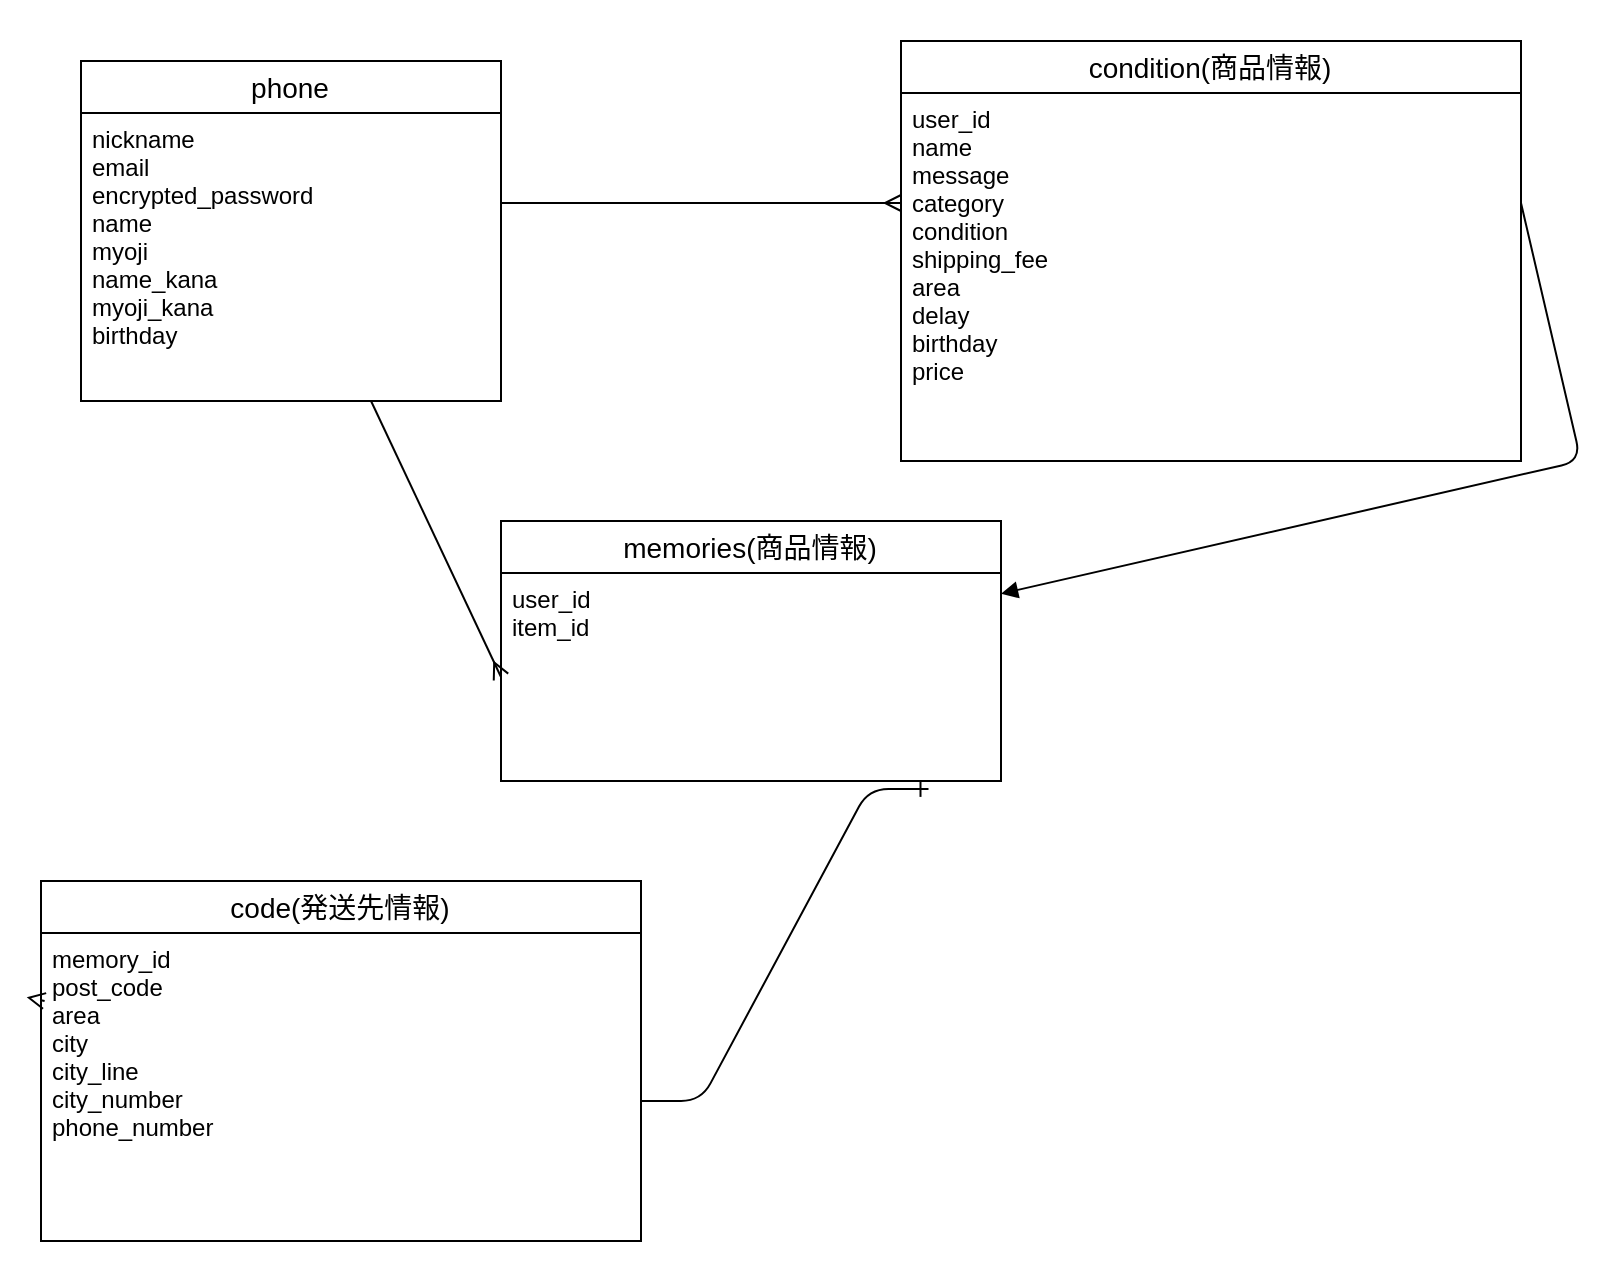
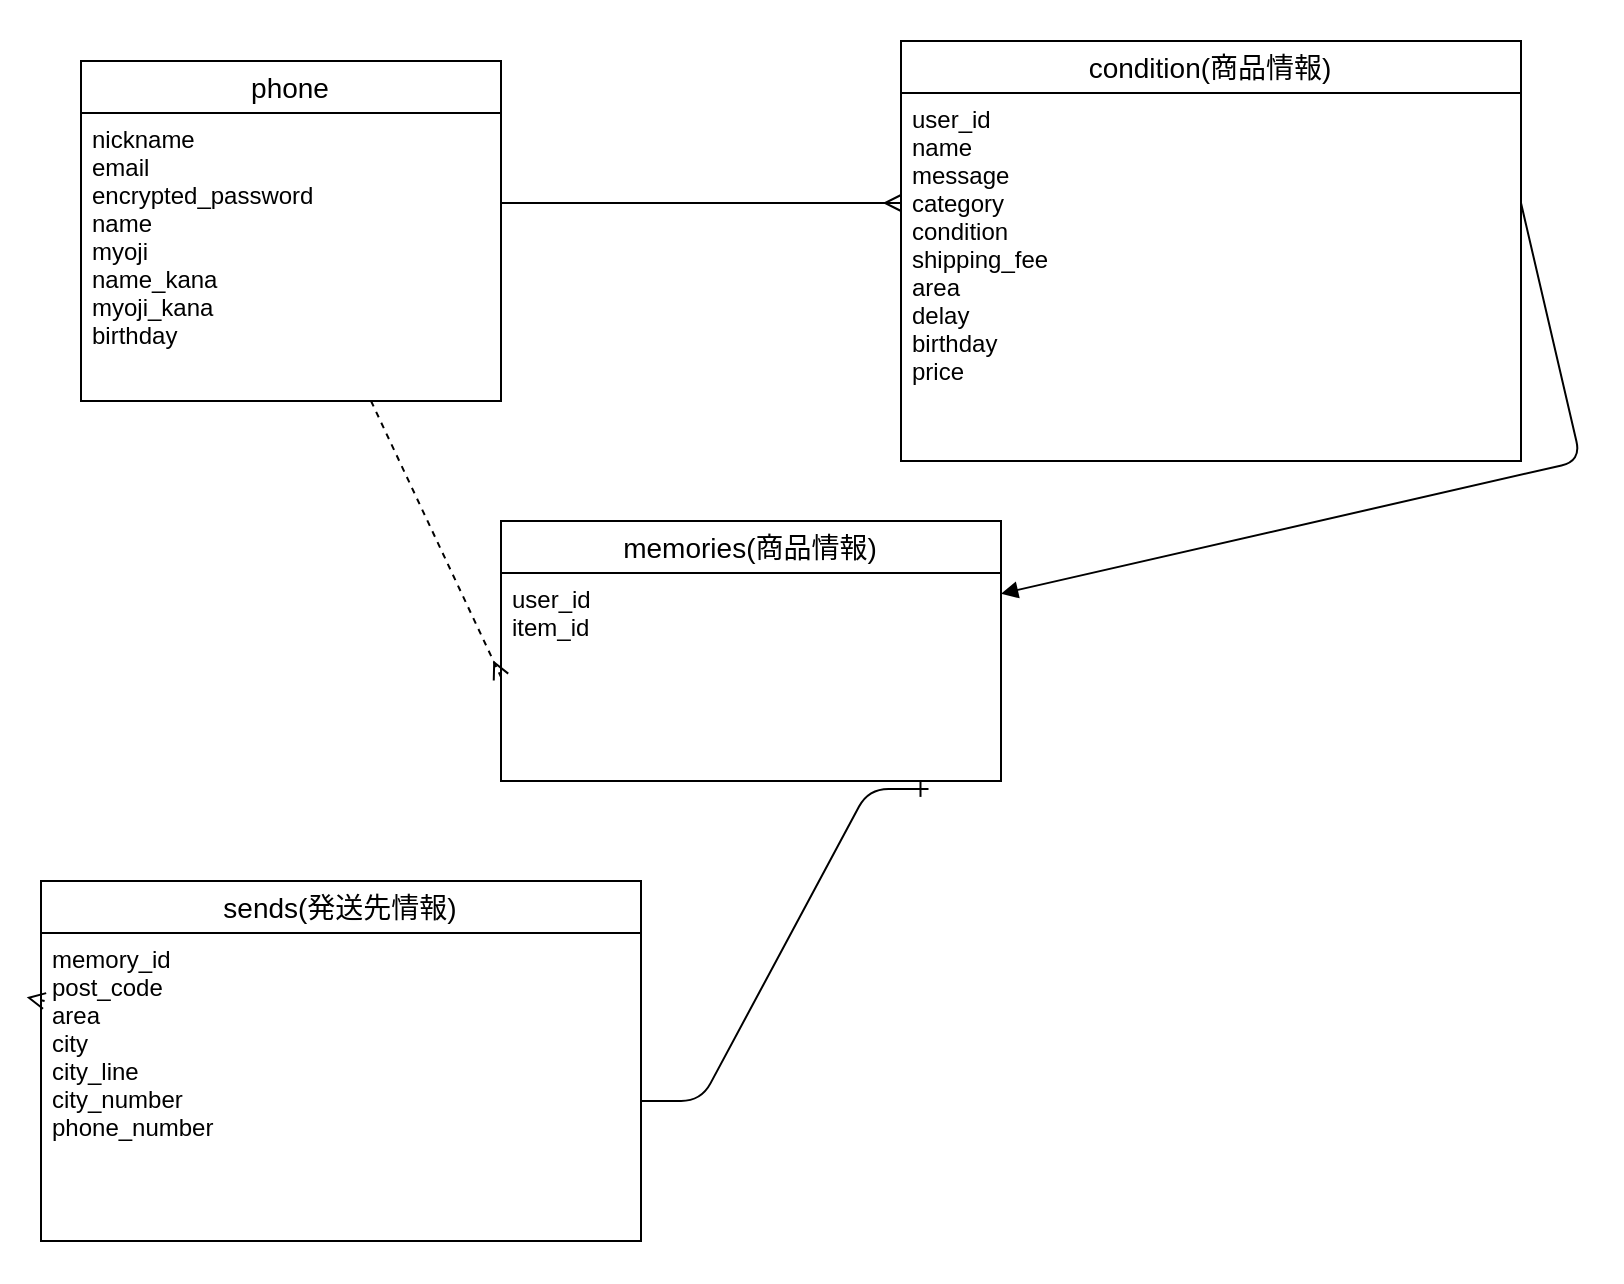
edge "phone" -> "user_id item_id": style solid -> dashed
node "code(発送先情報)": label "code(発送先情報)" -> "sends(発送先情報)"
